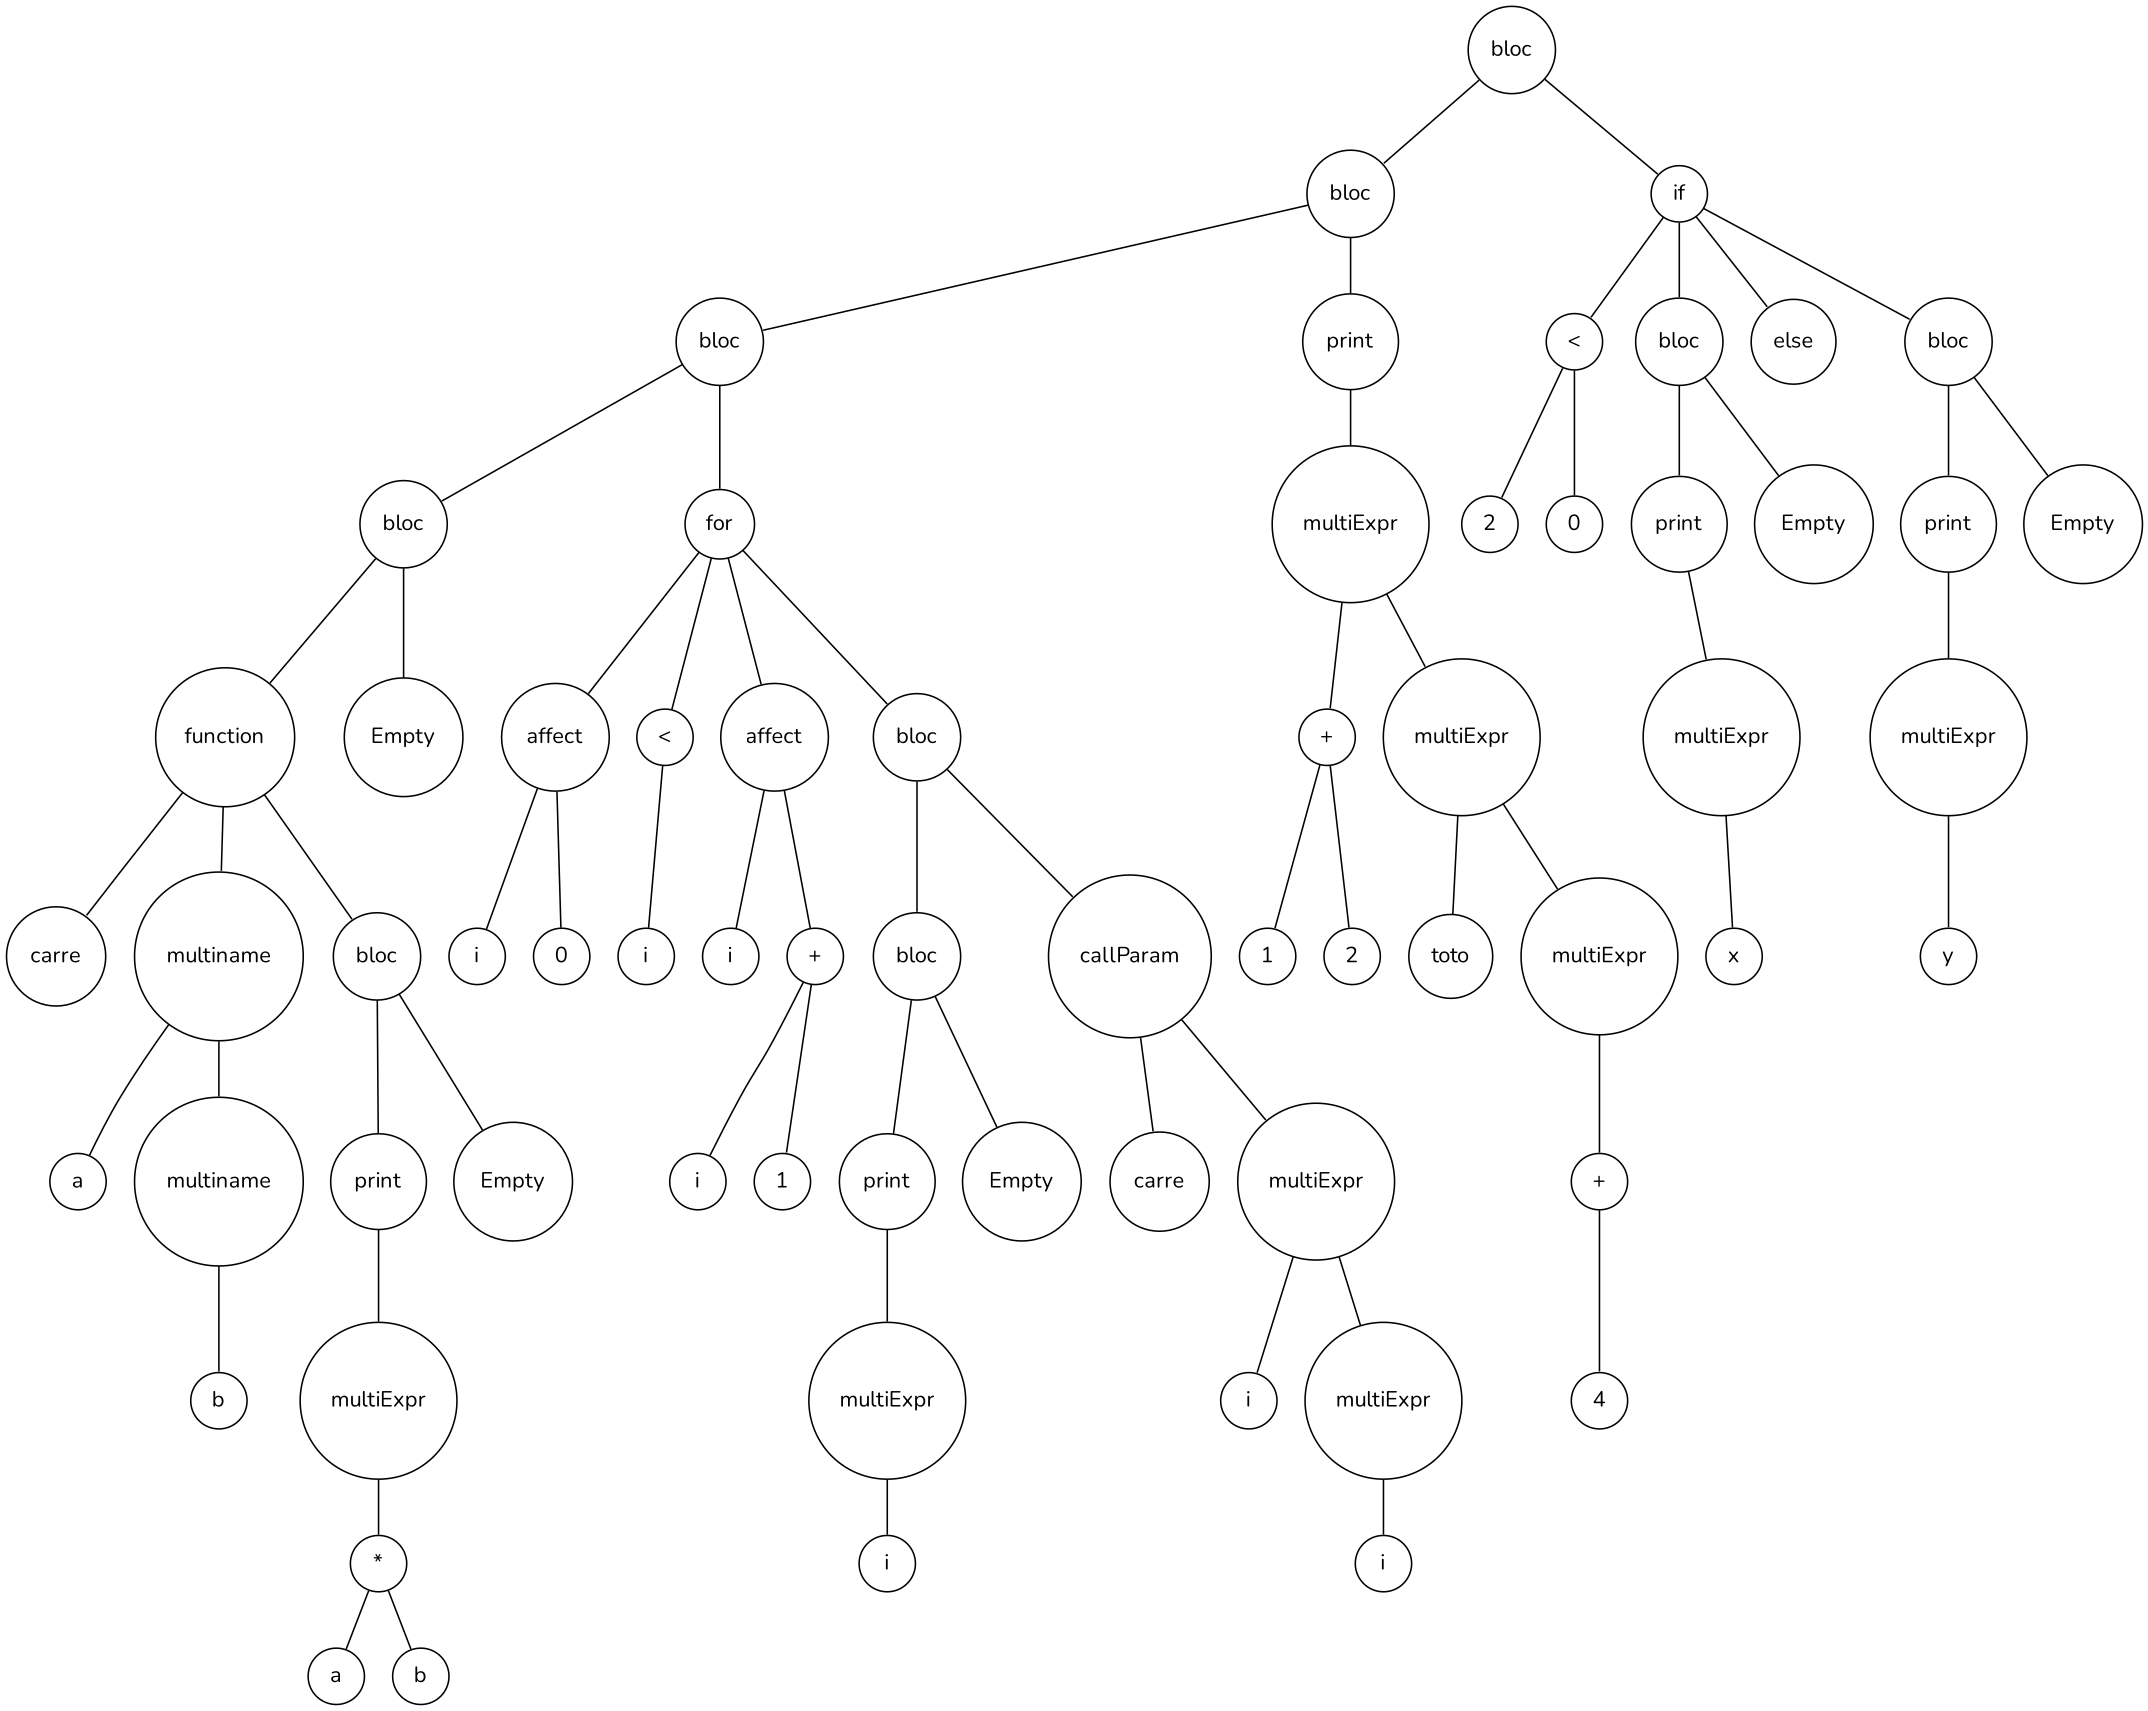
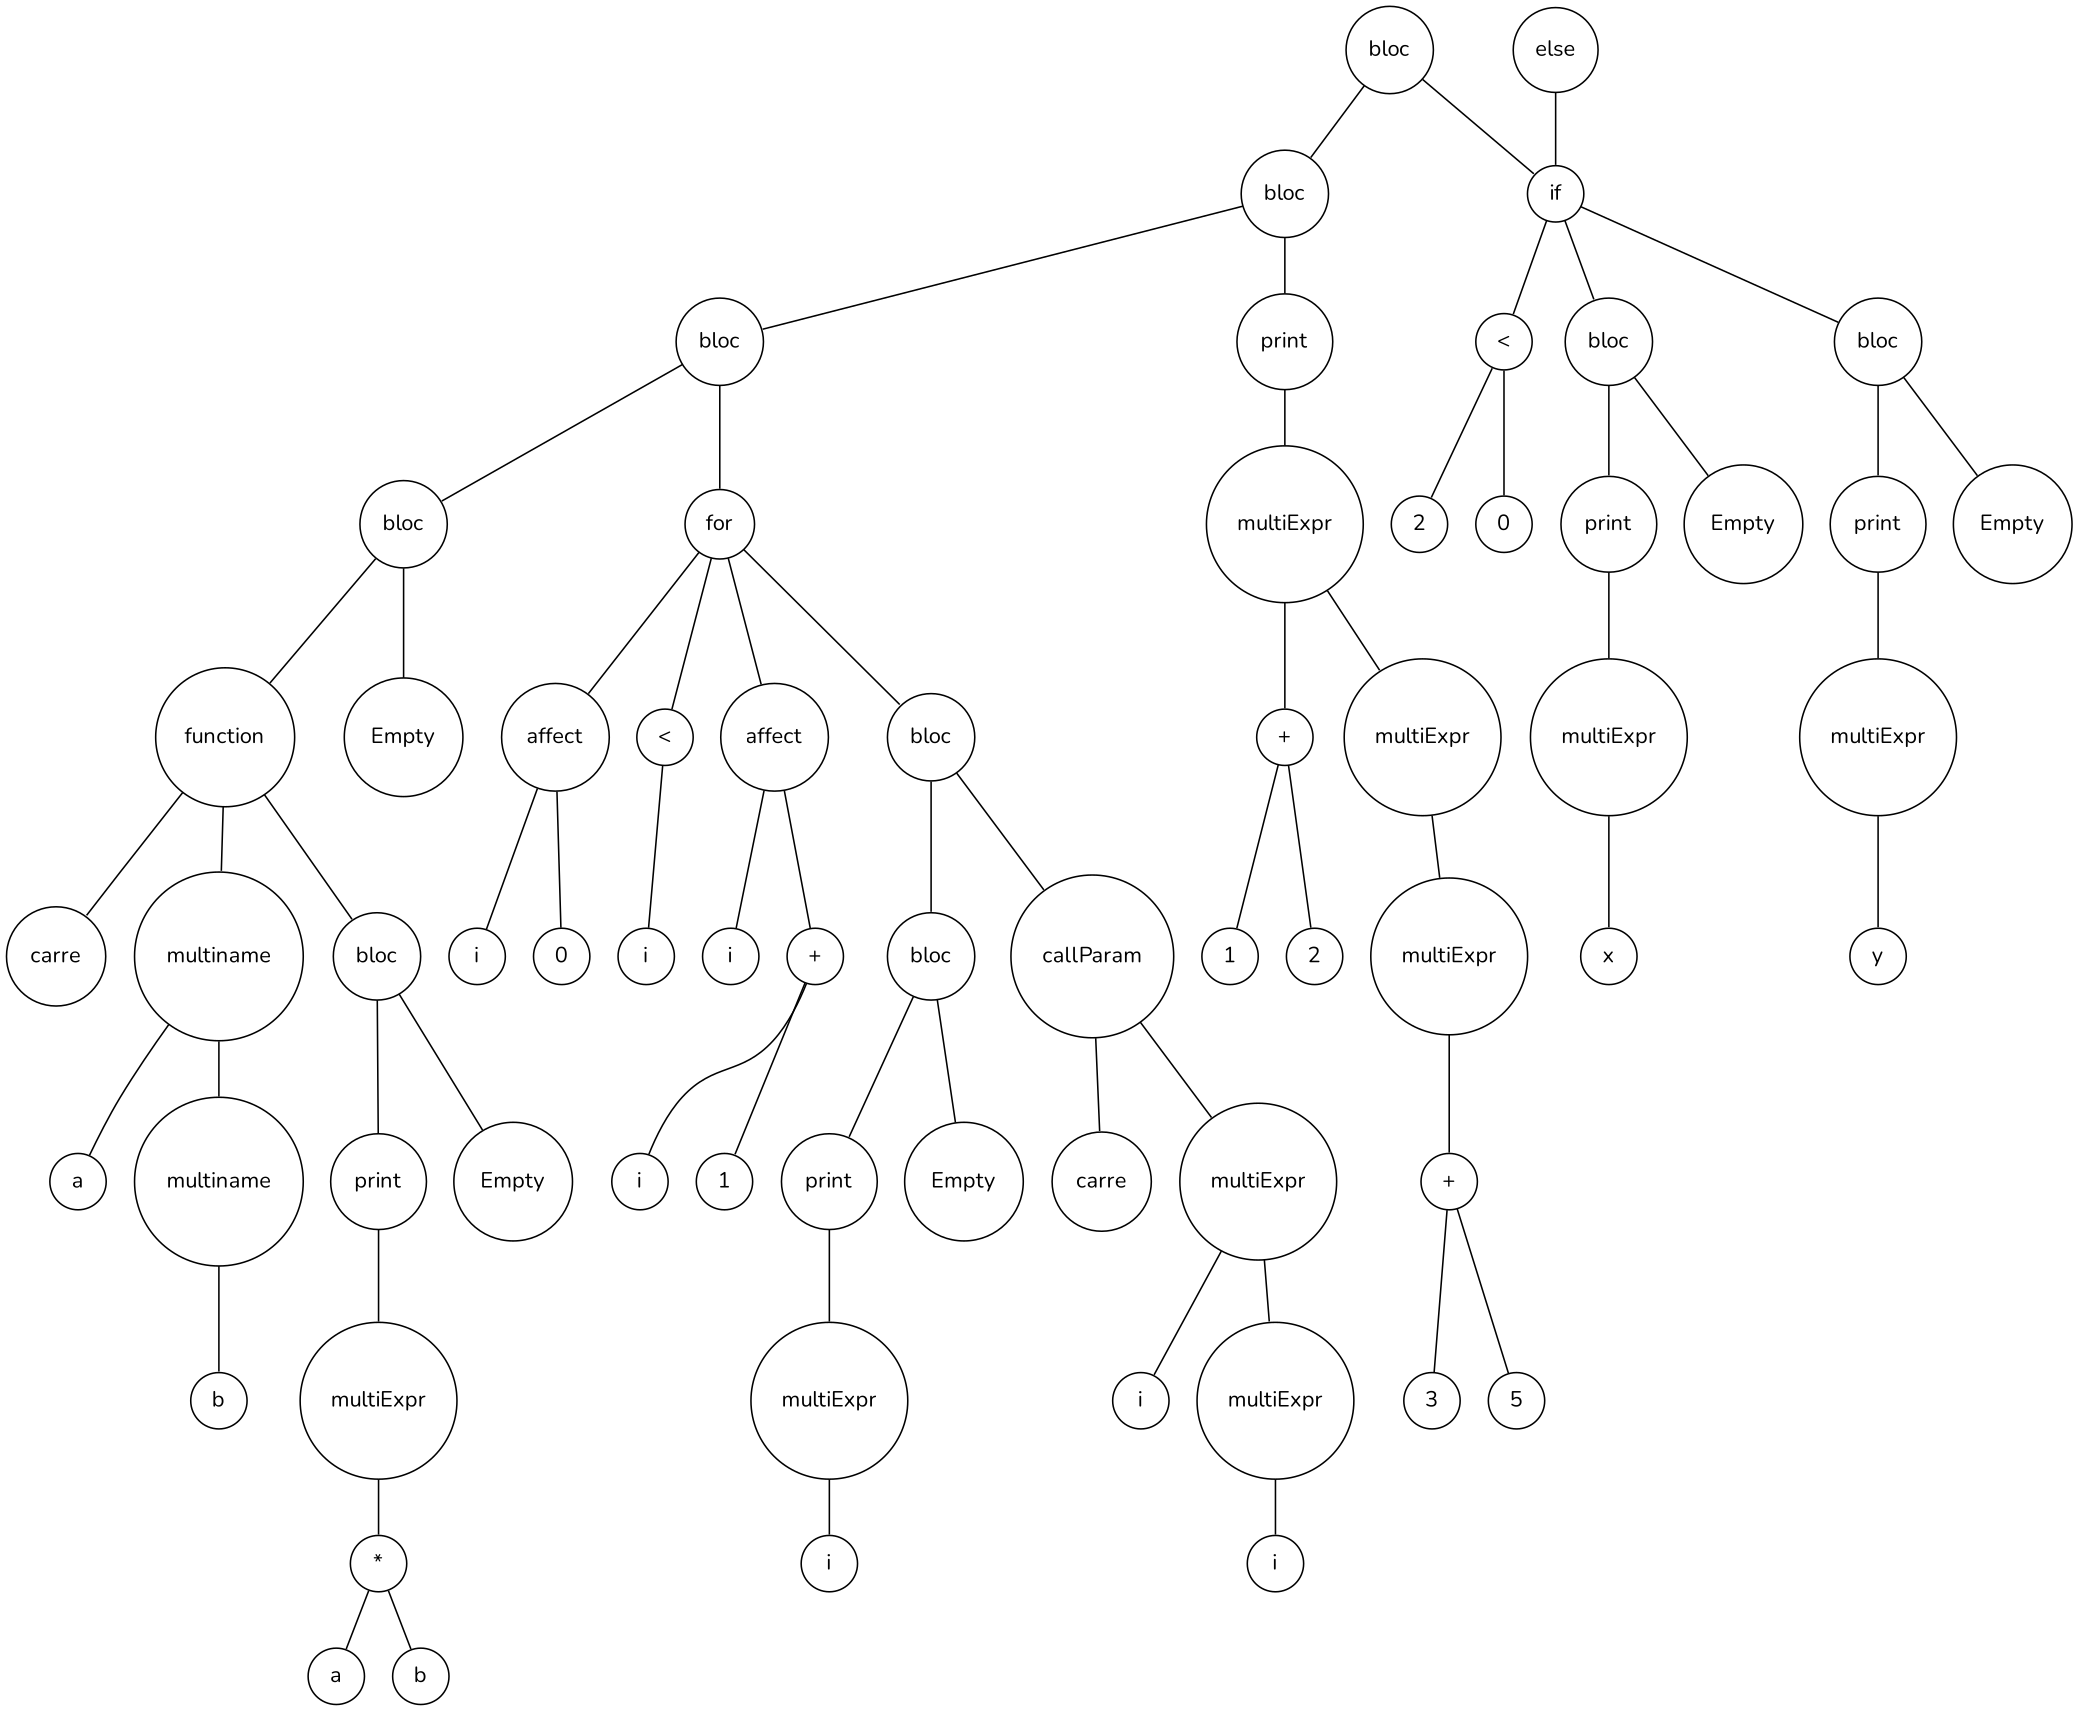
edge "if" -> "else": reversed
node "toto": removed
node "3": added
node "4": label "4" -> "5"
